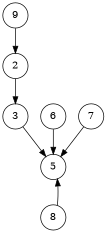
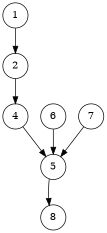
node "9": label "9" -> "1"
node "3": label "3" -> "4"
edge "8" -> "5": reversed
